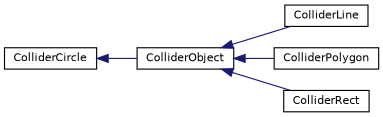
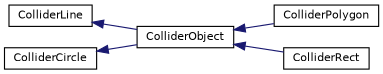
edge "ColliderLine" -> "ColliderObject": reversed
